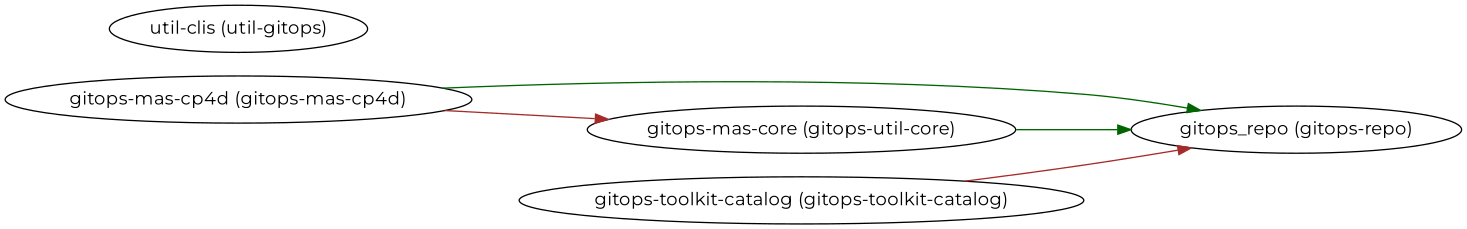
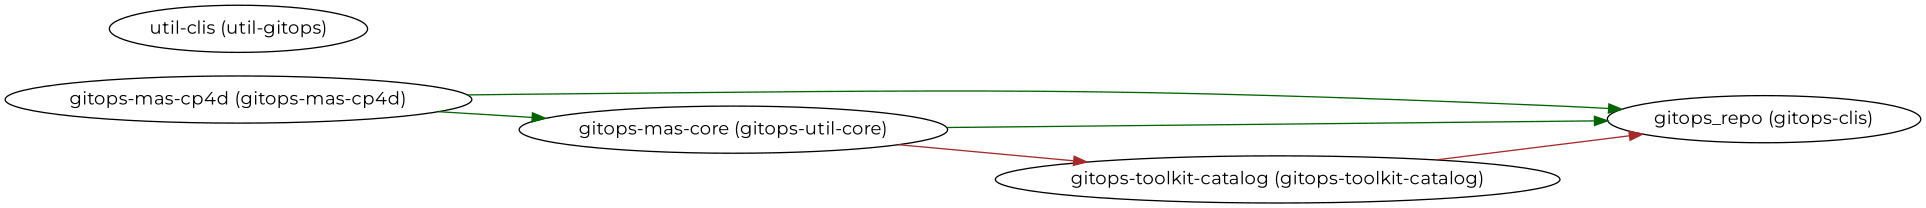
edge "gitops-mas-cp4d (gitops-mas-cp4d)" -> "gitops-mas-core (gitops-util-core)": color brown -> darkgreen
node "gitops_repo (gitops-repo)": label "gitops_repo (gitops-repo)" -> "gitops_repo (gitops-clis)"
edge "gitops-mas-core (gitops-util-core)" -> "gitops-toolkit-catalog (gitops-toolkit-catalog)": added
